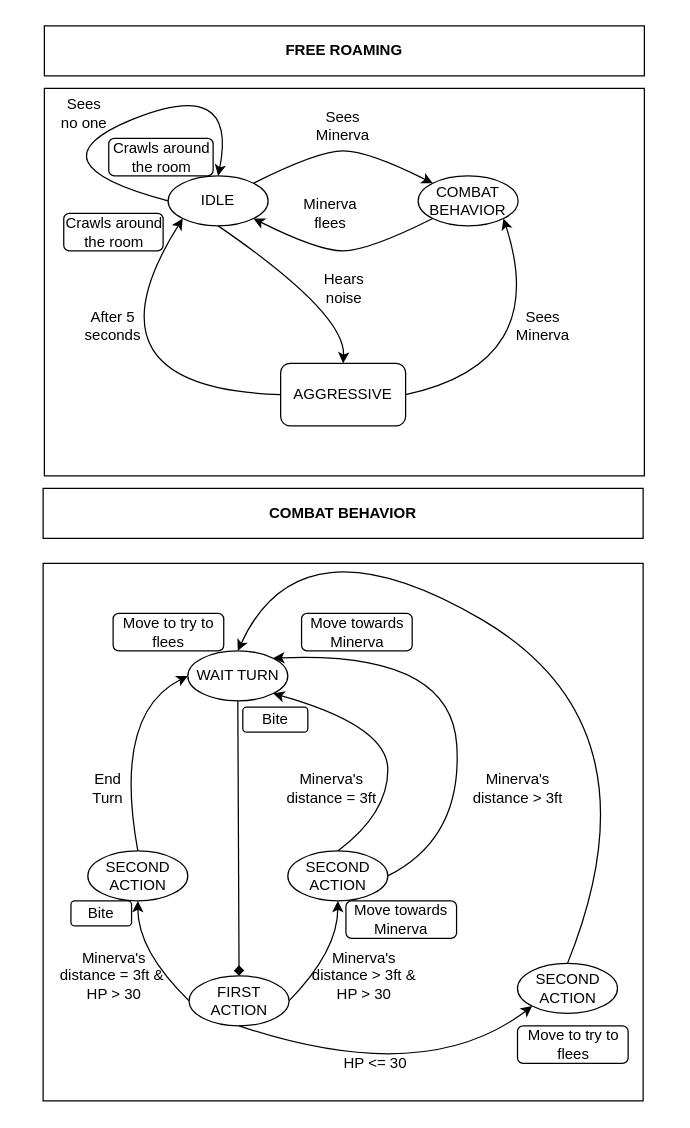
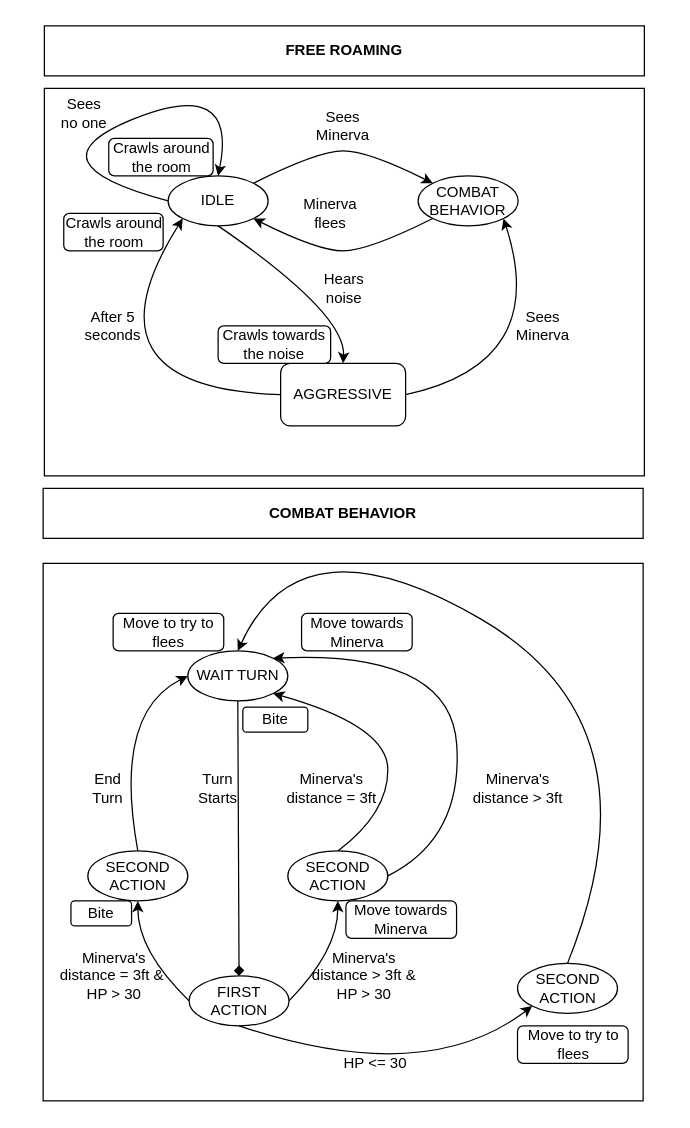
node "Crawls towards the noise": added
node "Turn Starts": added
